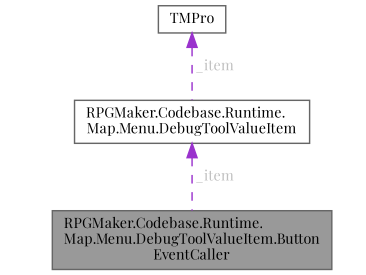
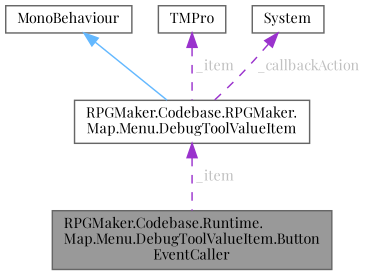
node "MonoBehaviour": added
node "System": added
node "RPGMaker.Codebase.Runtime. Map.Menu.DebugToolValueItem": label "RPGMaker.Codebase.Runtime. Map.Menu.DebugToolValueItem" -> "RPGMaker.Codebase.RPGMaker. Map.Menu.DebugToolValueItem"
